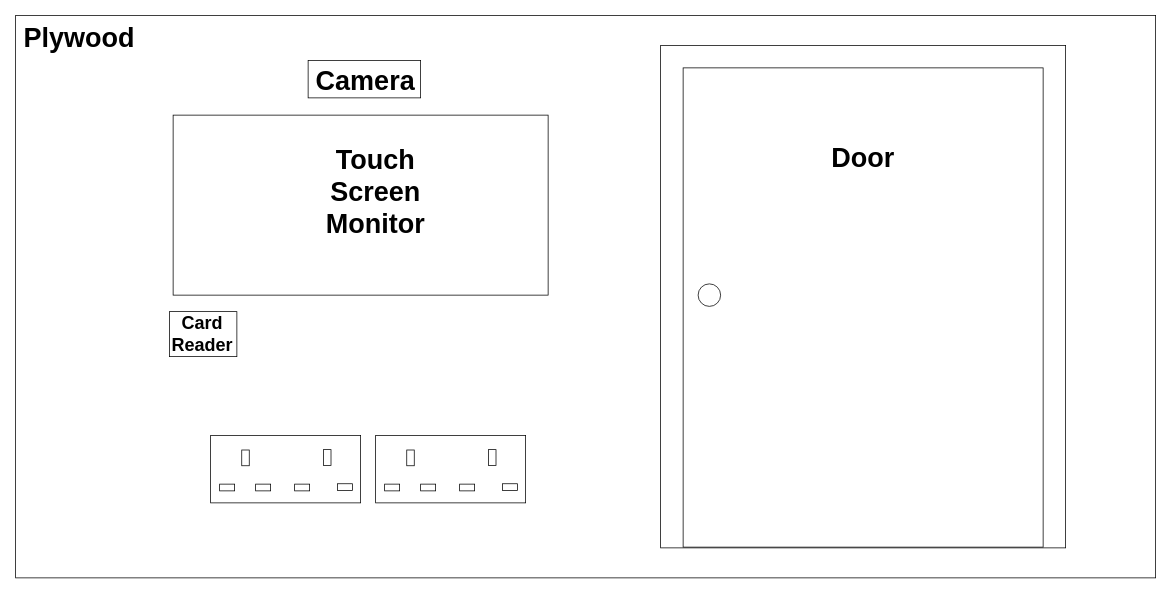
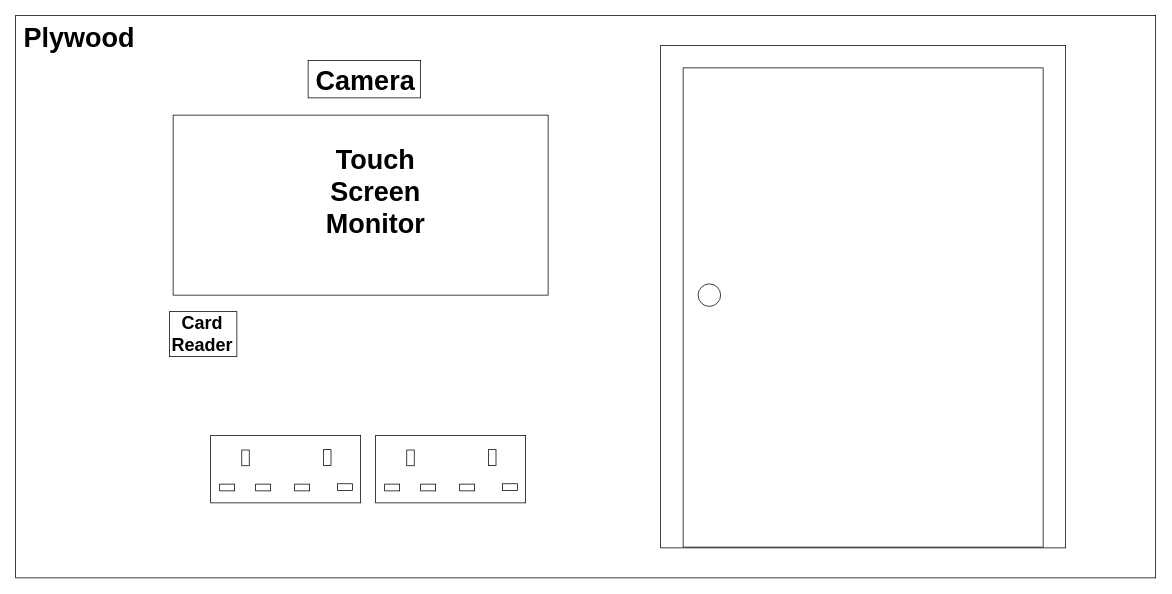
node "Door": removed
